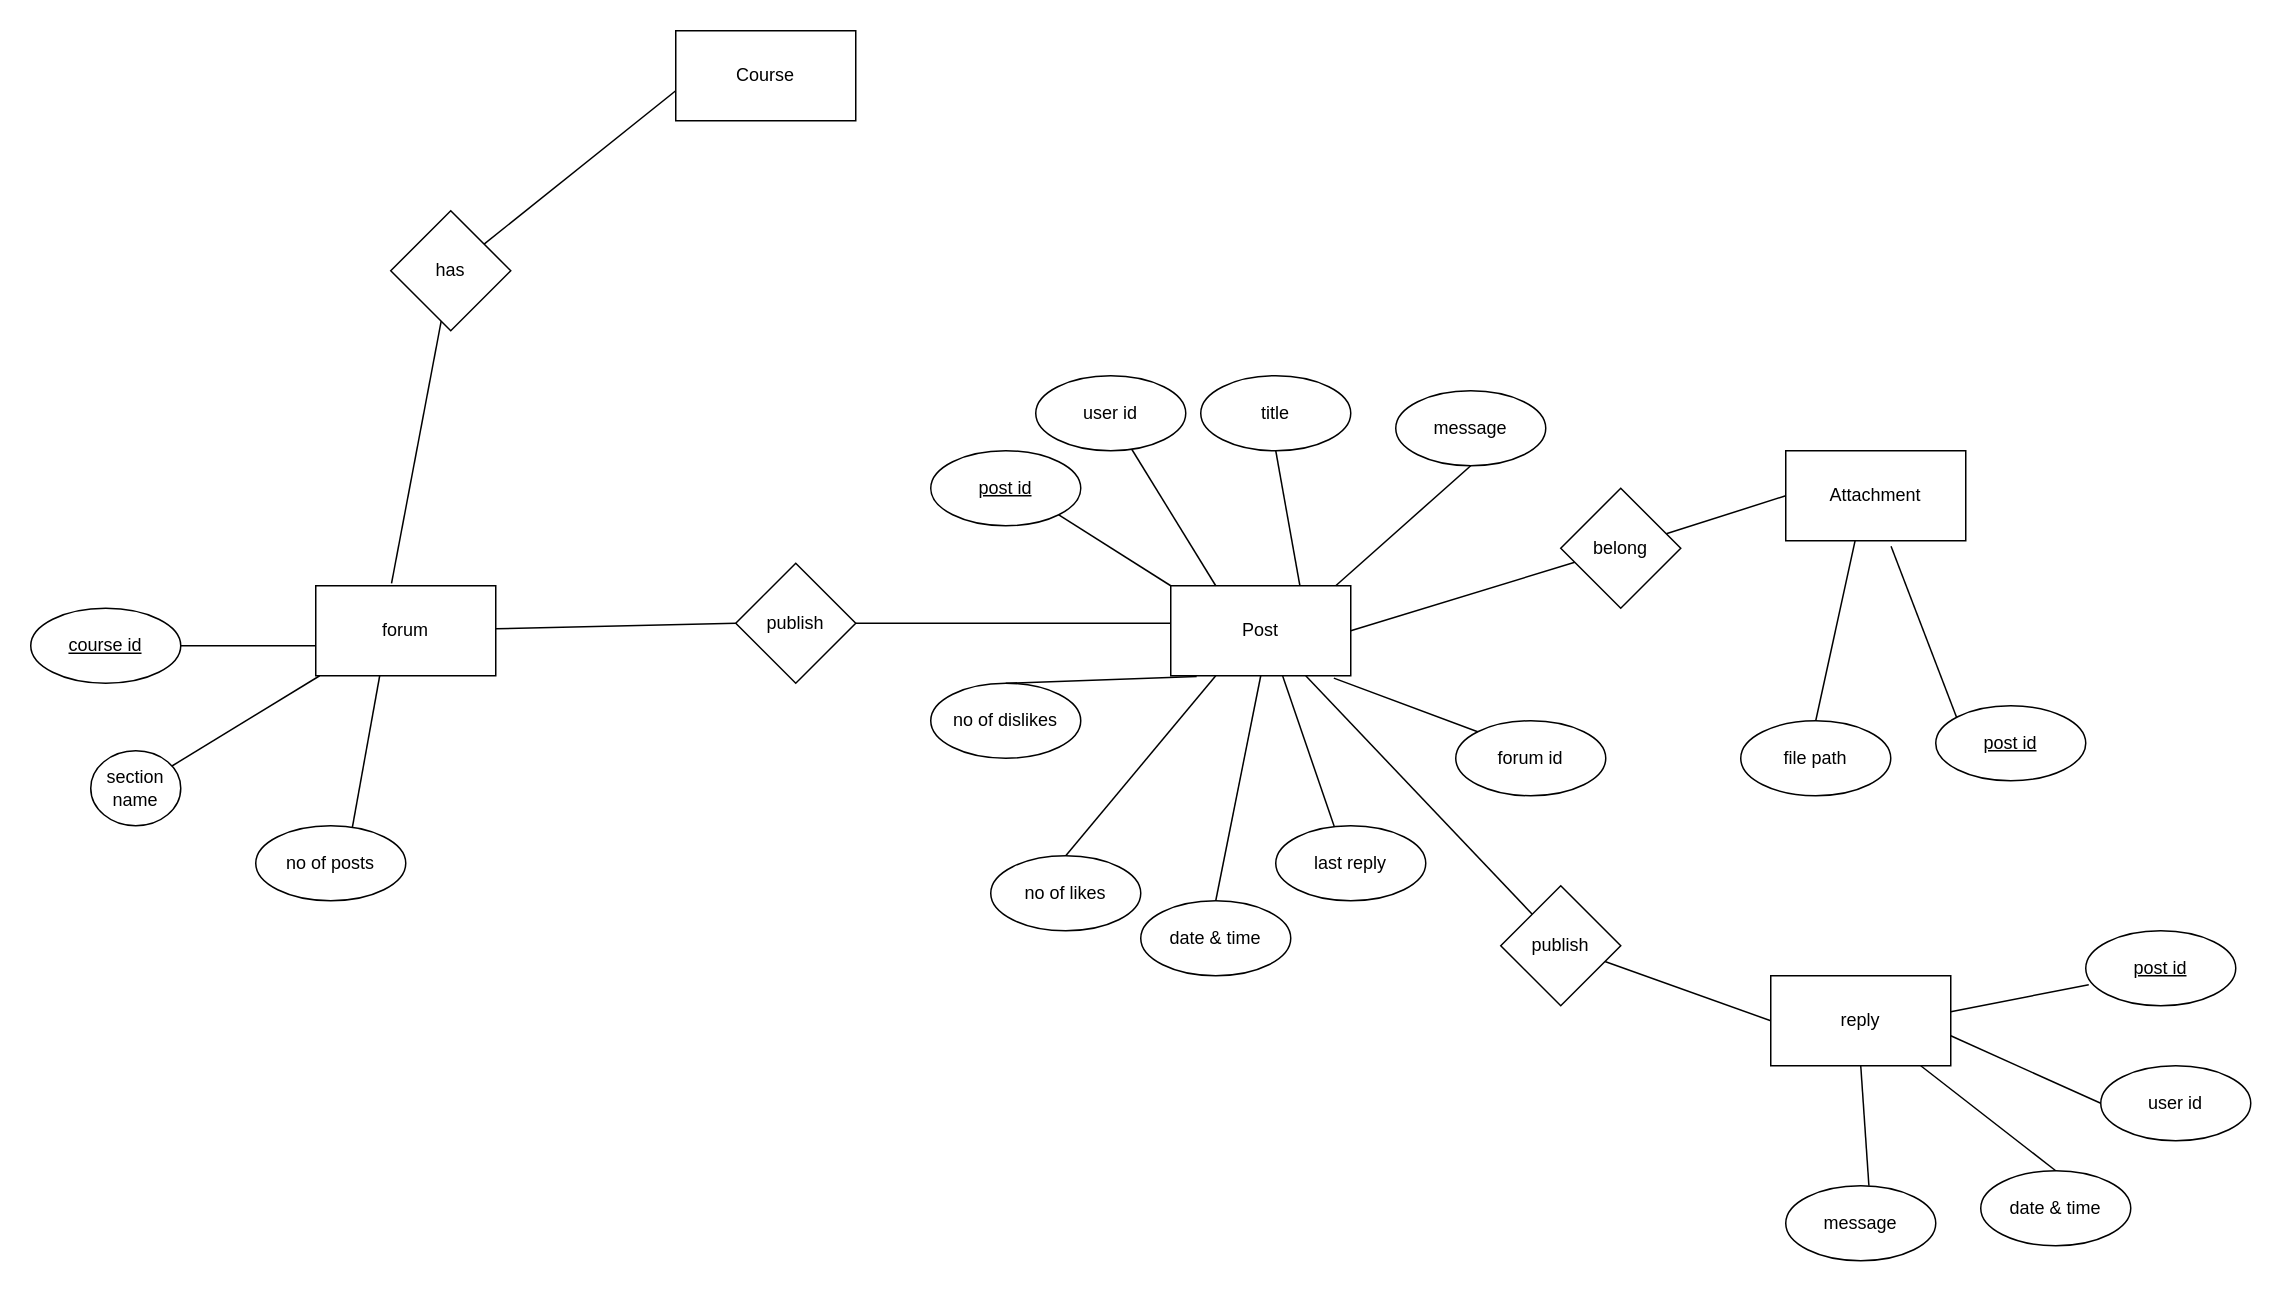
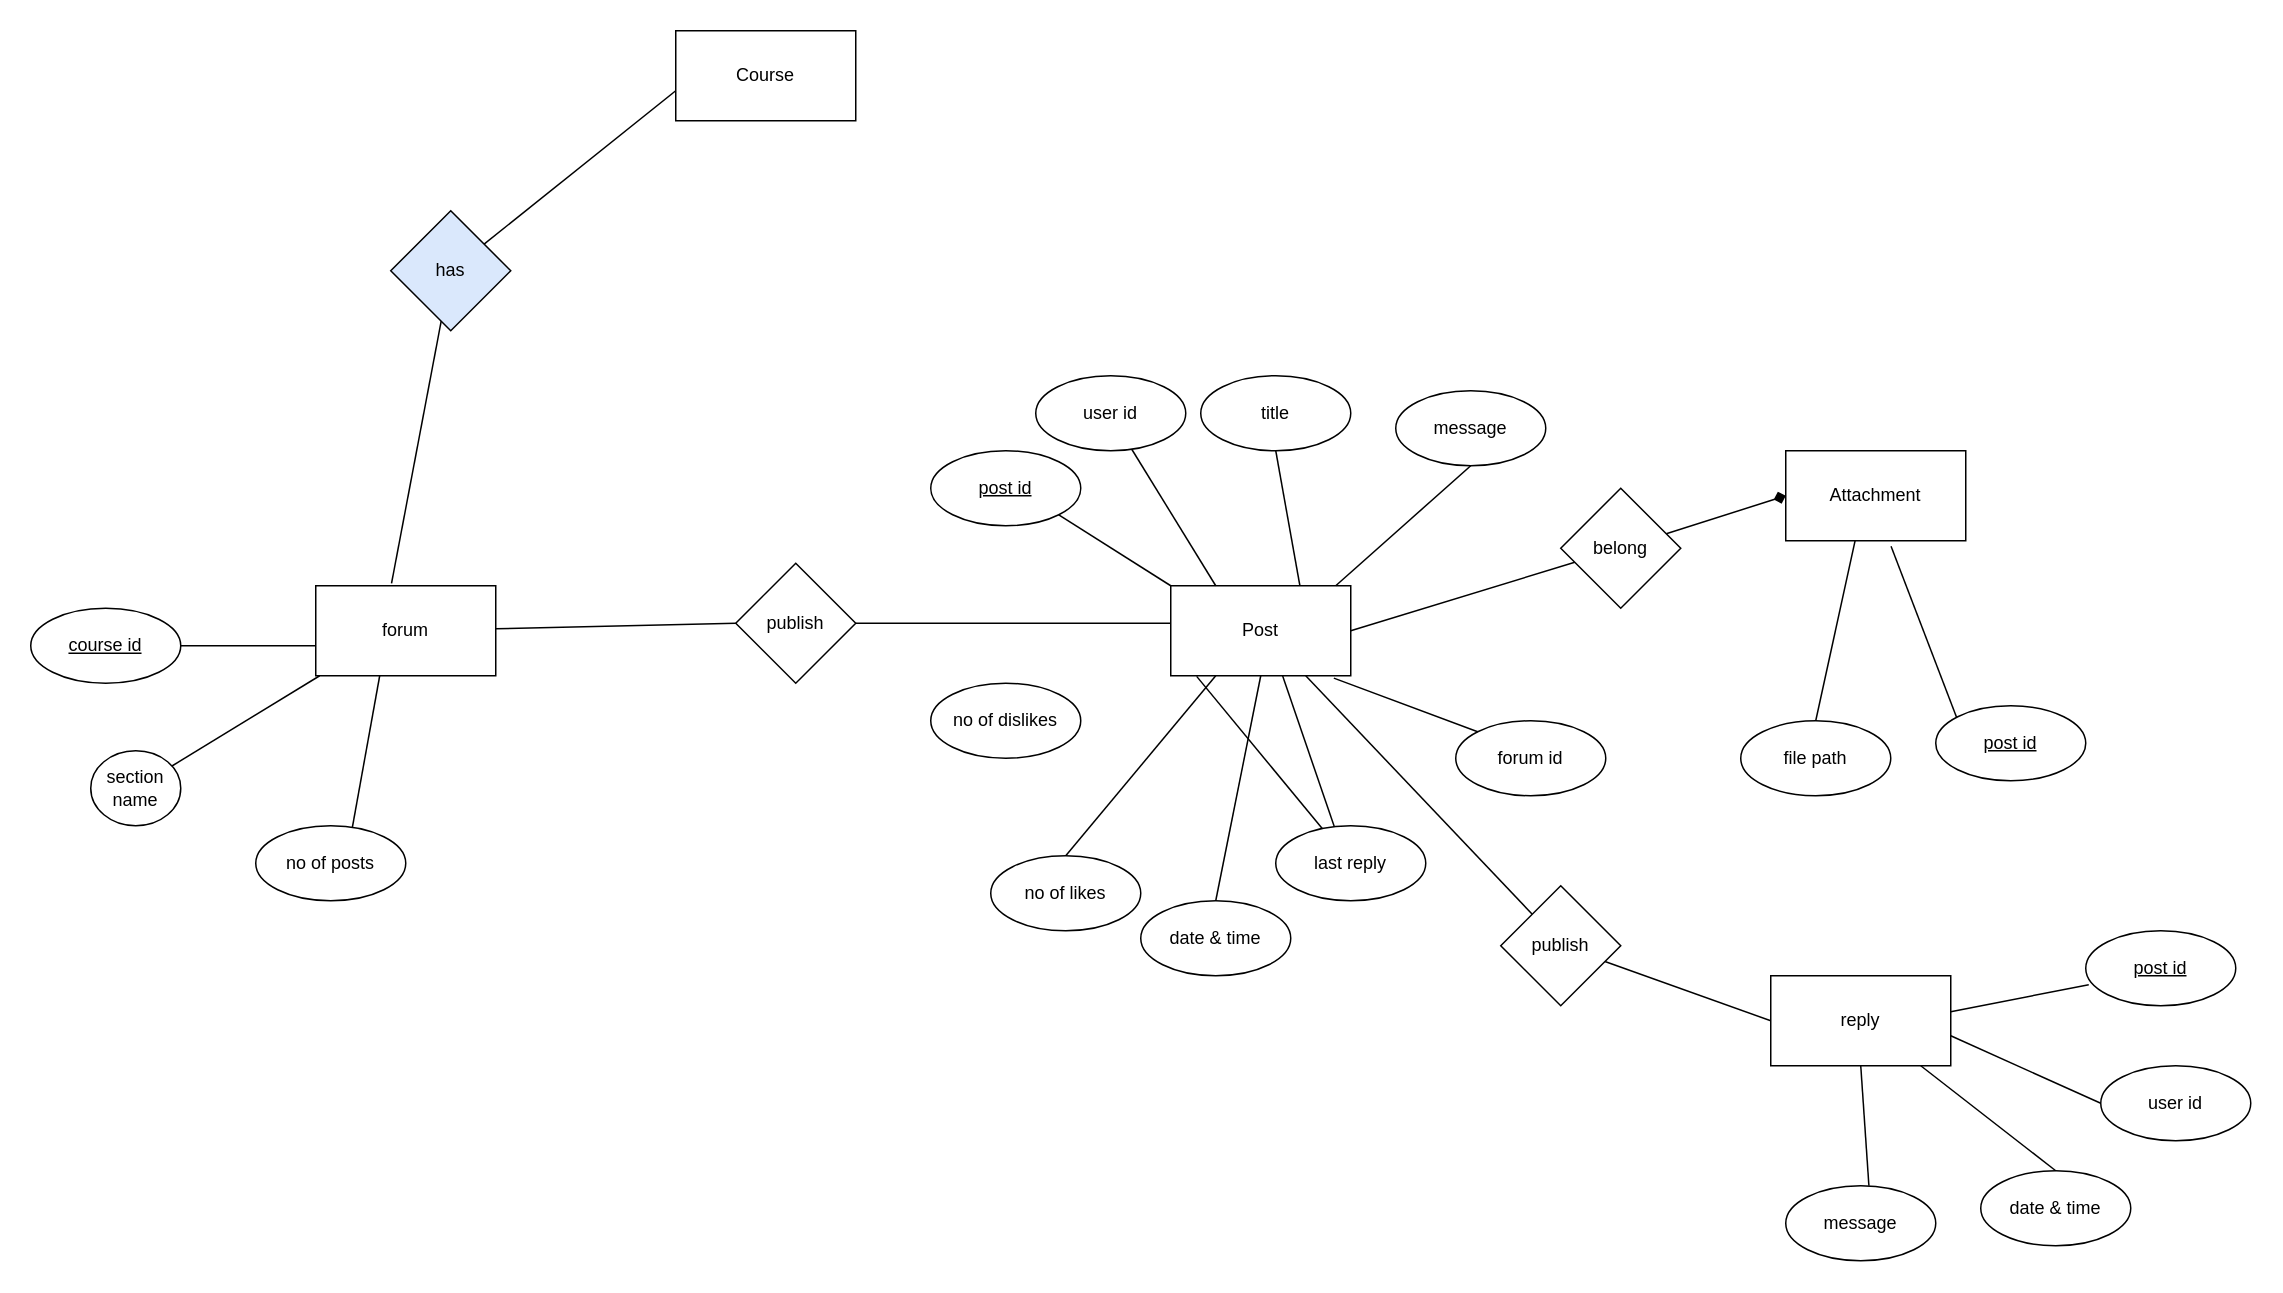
node "has": fillcolor #ffffff -> #dae8fc
edge "Attachment" -- "belong": arrowhead none -> diamond
edge "Post" -- "no of dislikes": now "Post" -- "last reply"
